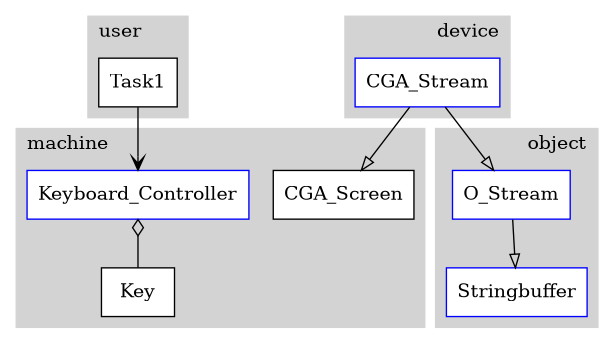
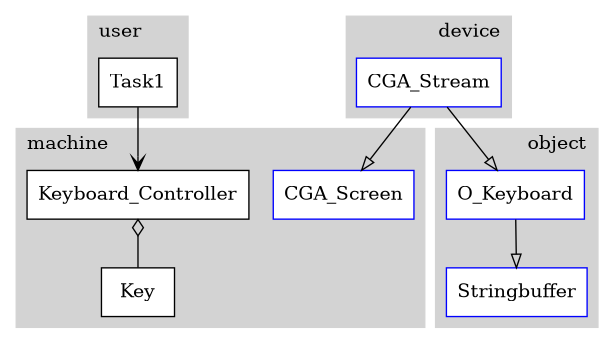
node "Keyboard_Controller": color blue -> black
node "CGA_Screen": color black -> blue
node "O_Stream": label "O_Stream" -> "O_Keyboard"
